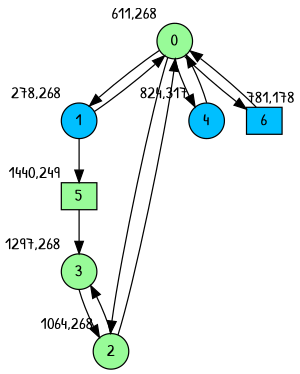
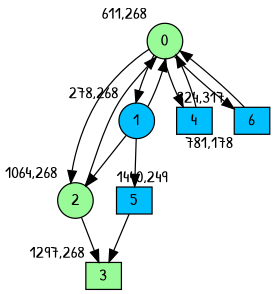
node "4 824,317": shape circle -> box
node "5 1440,249": fillcolor palegreen -> deepskyblue
node "3 1297,268": shape circle -> box
edge "3 1297,268" -> "2 1064,268": now "1 278,268" -> "2 1064,268"
